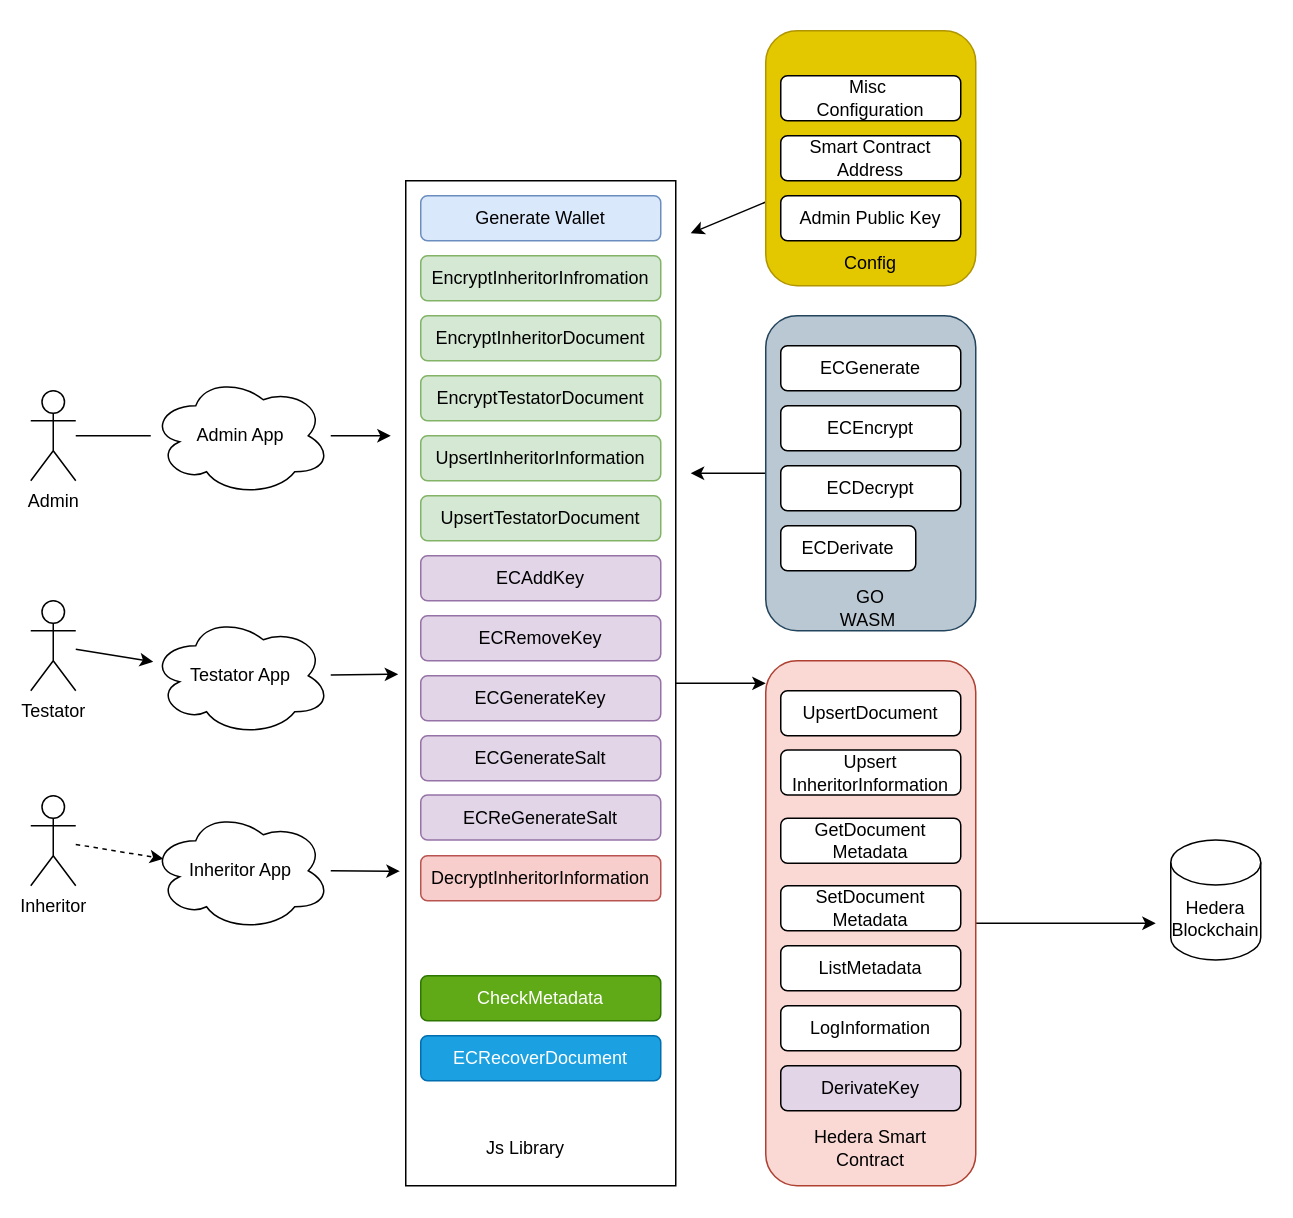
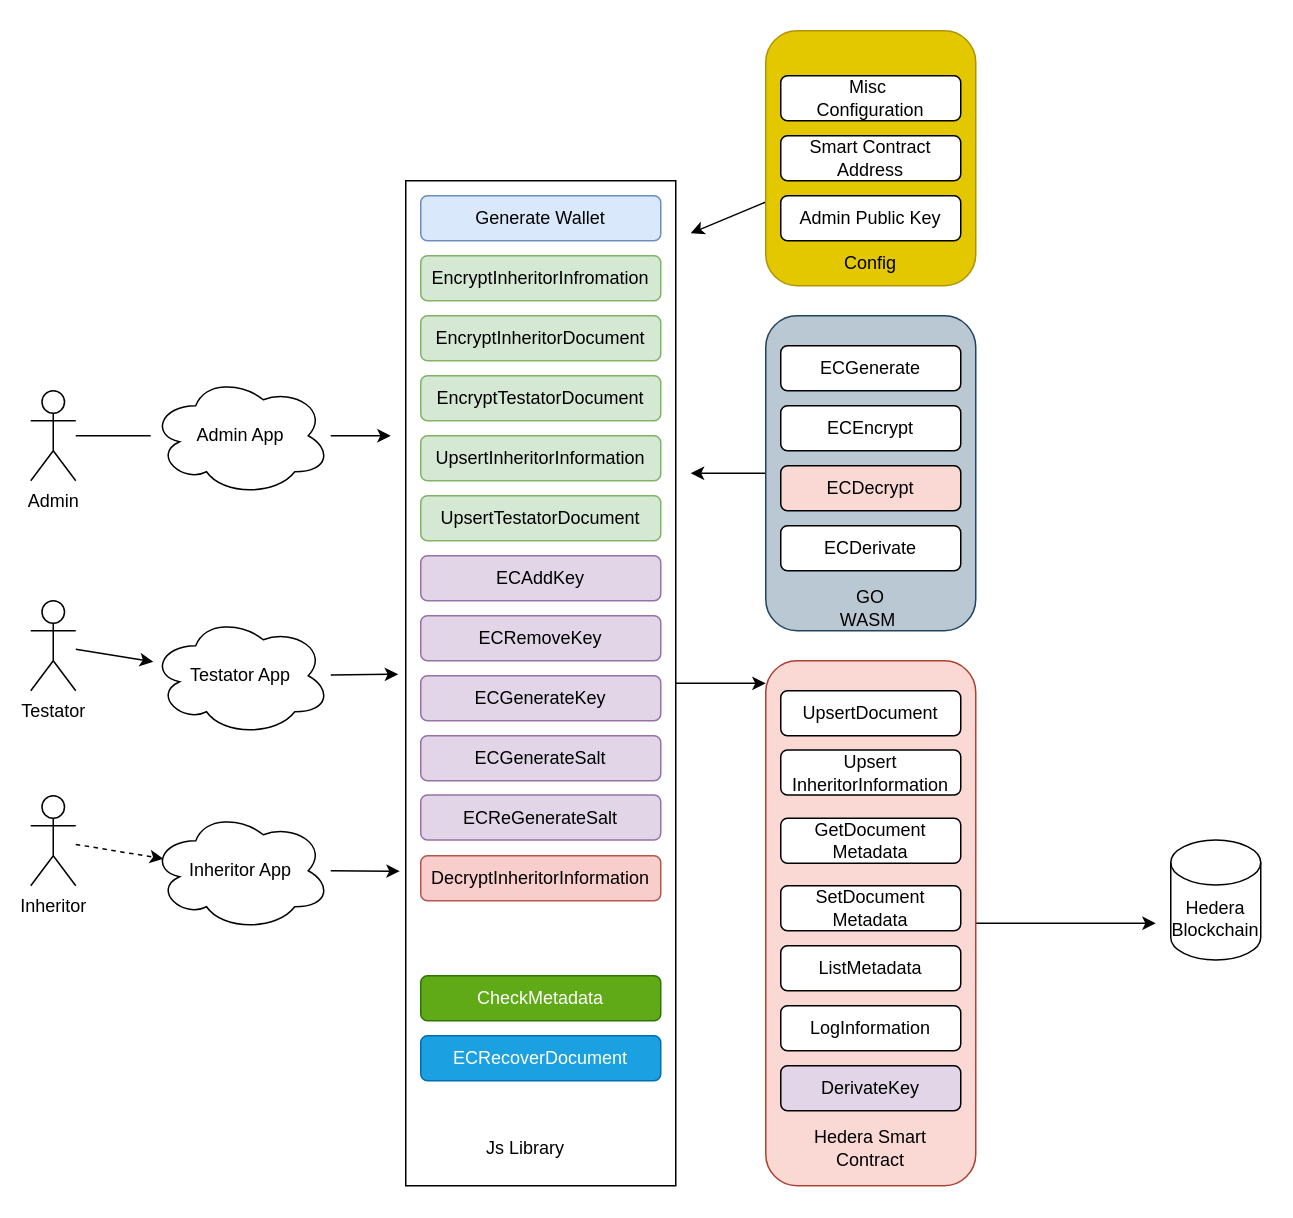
node "ECDecrypt": fillcolor #ffffff -> #fad9d5
node "ECDerivate": size 135x45 -> 180x45
